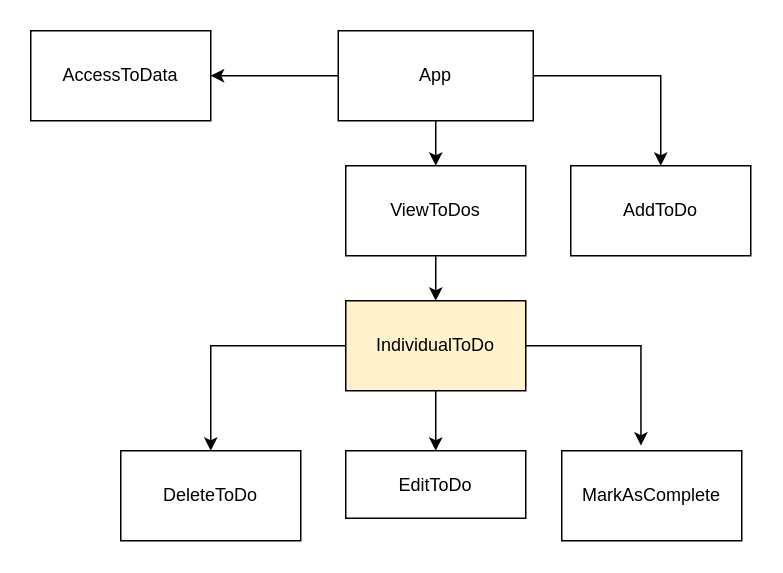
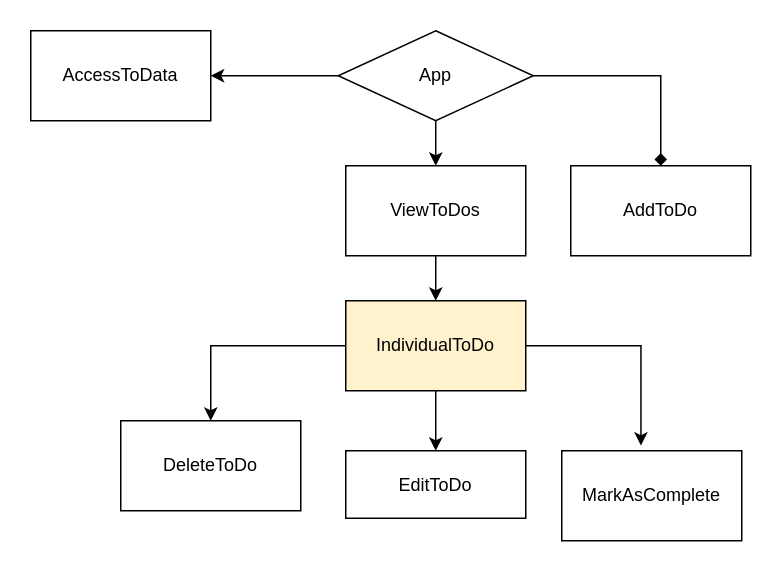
node "App": shape rectangle -> diamond
edge "App" -> "AddToDo": arrowhead classic -> diamond
node "DeleteToDo": moved (211, 496) -> (211, 466)
